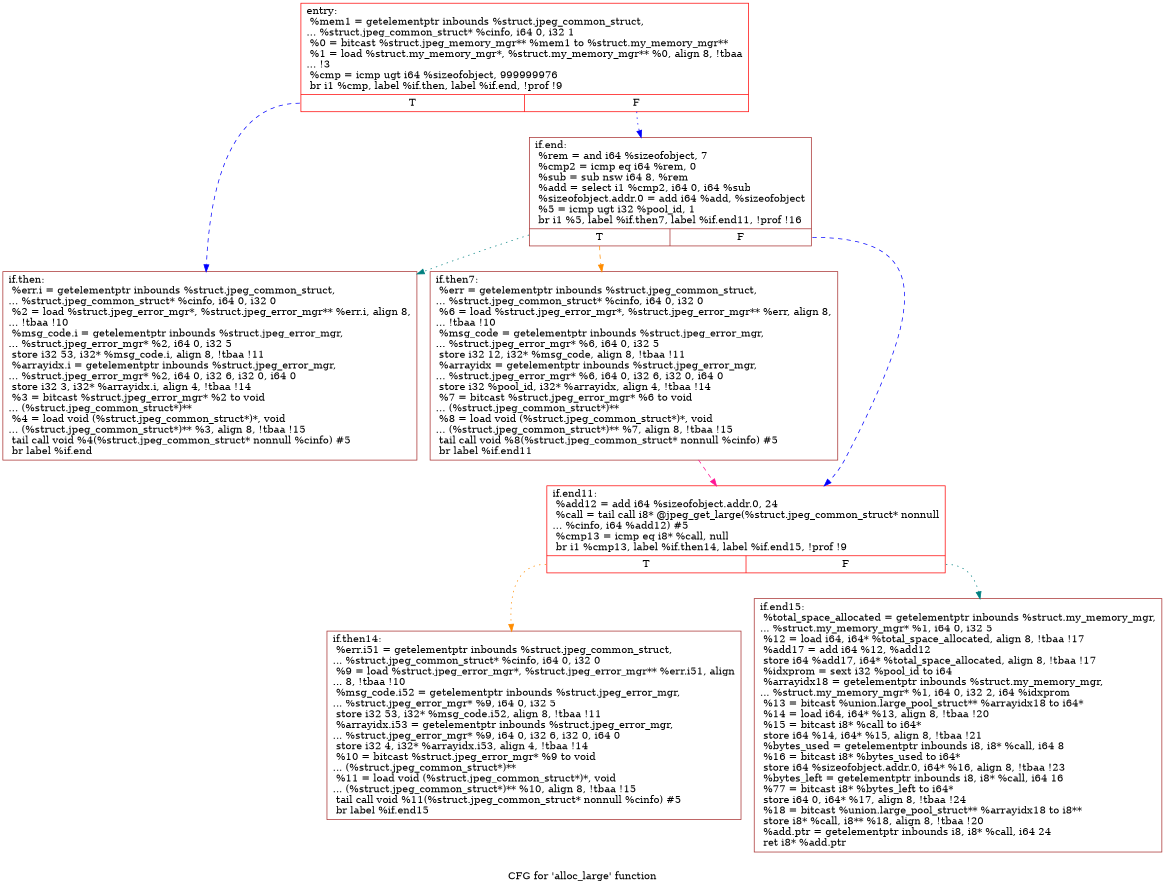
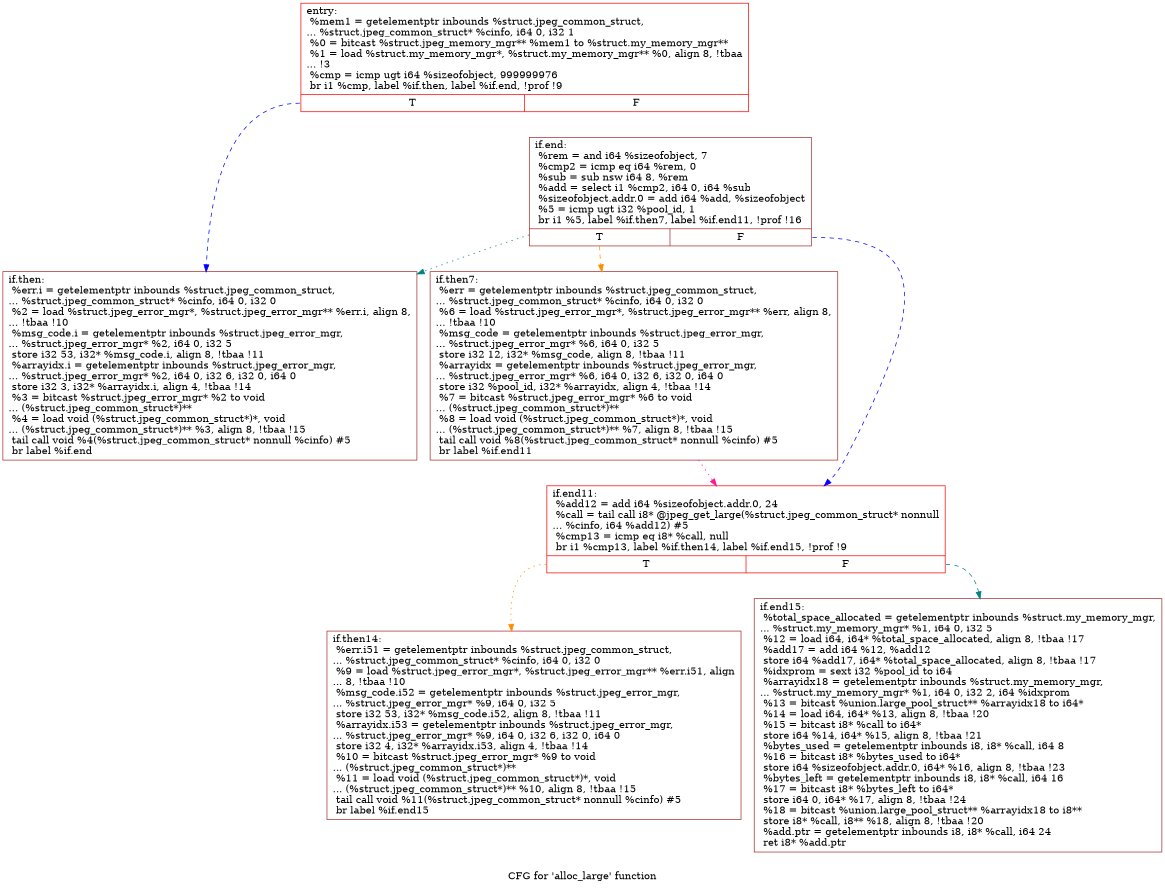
edge "entry:" -> "if.end:": removed
edge "if.then7:" -> "if.end11:": style dashed -> dotted
edge "if.end11:" -> "if.end15:": style dotted -> dashed
node "if.end15:": text "%77 = bitcast i8* %bytes_left to i64*" -> "%17 = bitcast i8* %bytes_left to i64*"
